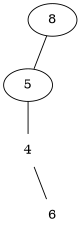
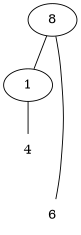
node "5": label "5" -> "1"
edge "4" -- "6": now "8" -- "6"
